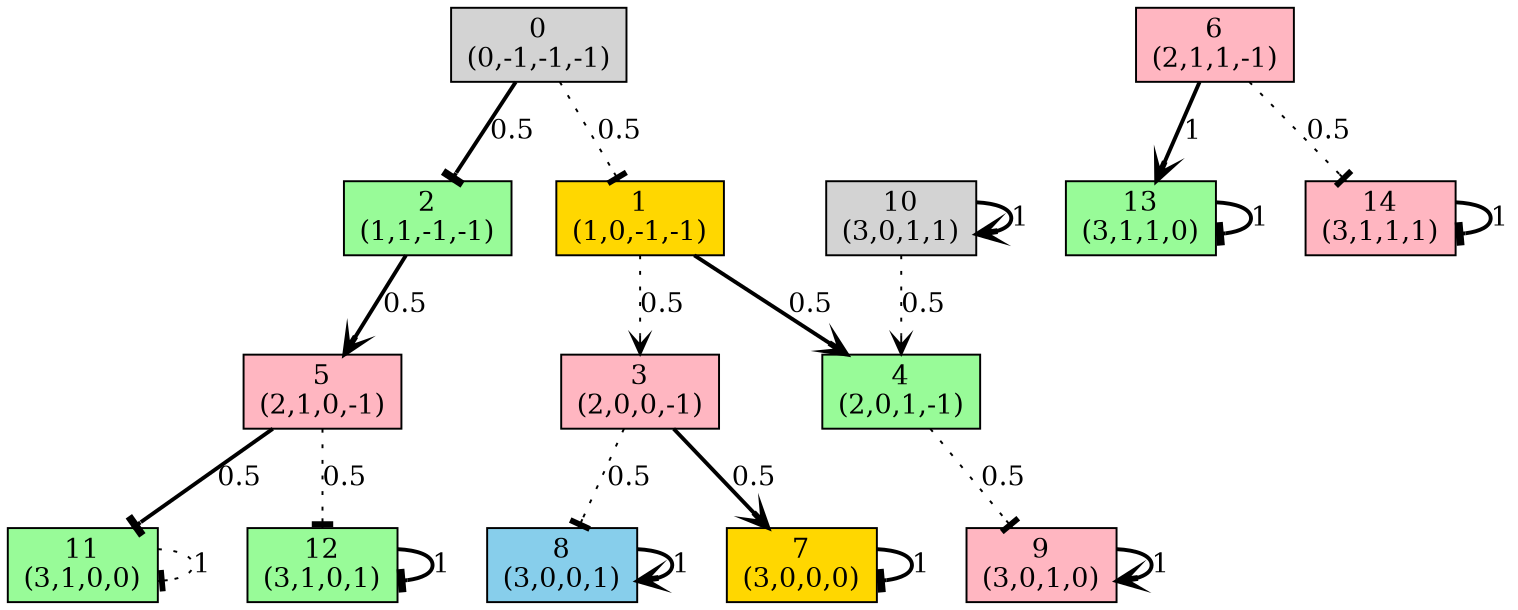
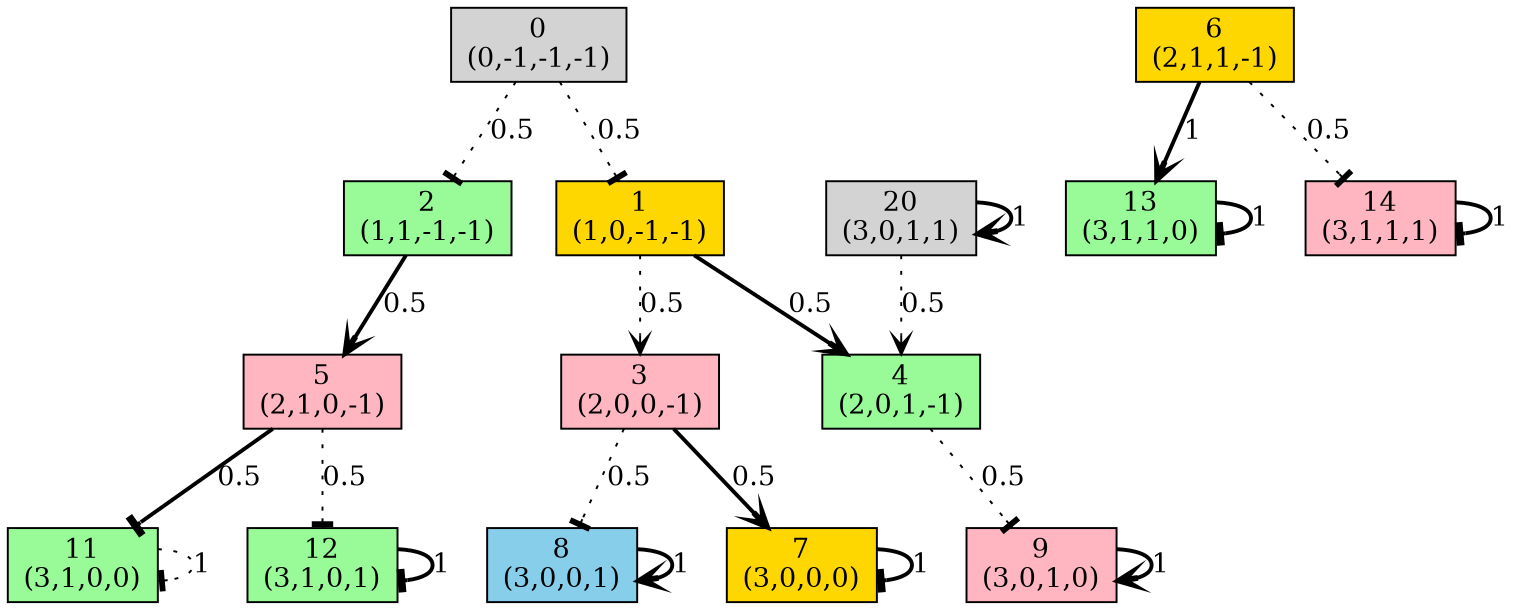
node "6 (2,1,1,-1)": fillcolor lightpink -> gold
edge "0 (0,-1,-1,-1)" -> "2 (1,1,-1,-1)": style bold -> dotted
node "10 (3,0,1,1)": label "10 (3,0,1,1)" -> "20 (3,0,1,1)"
